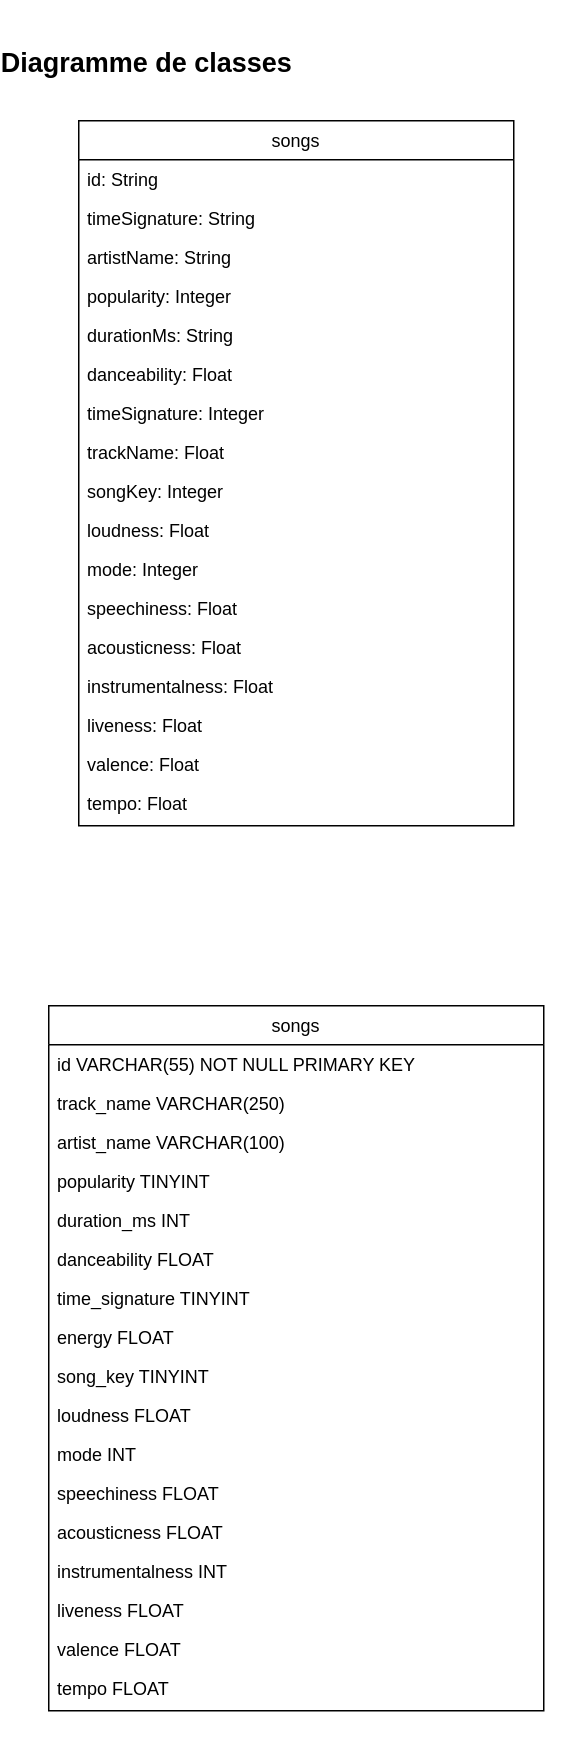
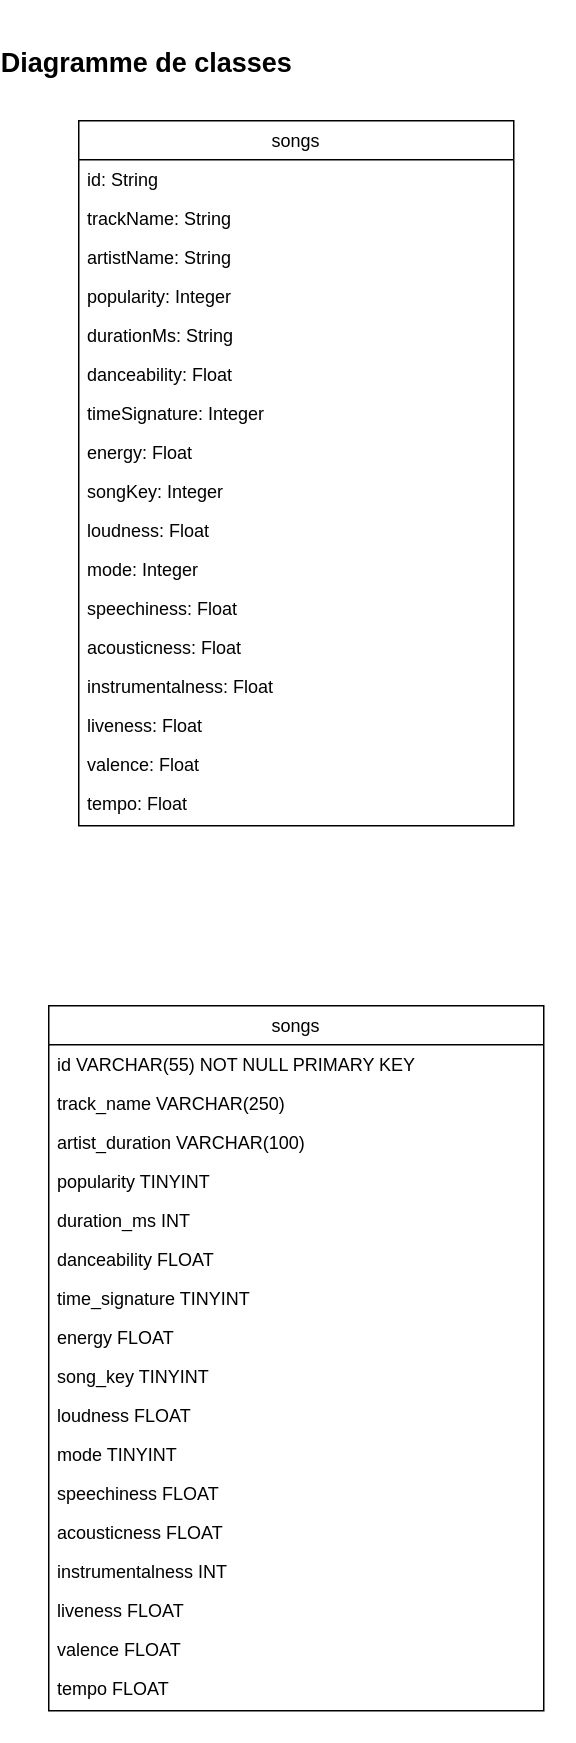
node "timeSignature: String": label "timeSignature: String" -> "trackName: String"
node "trackName: Float": label "trackName: Float" -> "energy: Float"
node "artist_name VARCHAR(100)": label "artist_name VARCHAR(100)" -> "artist_duration VARCHAR(100)"
node "mode INT": label "mode INT" -> "mode TINYINT"
